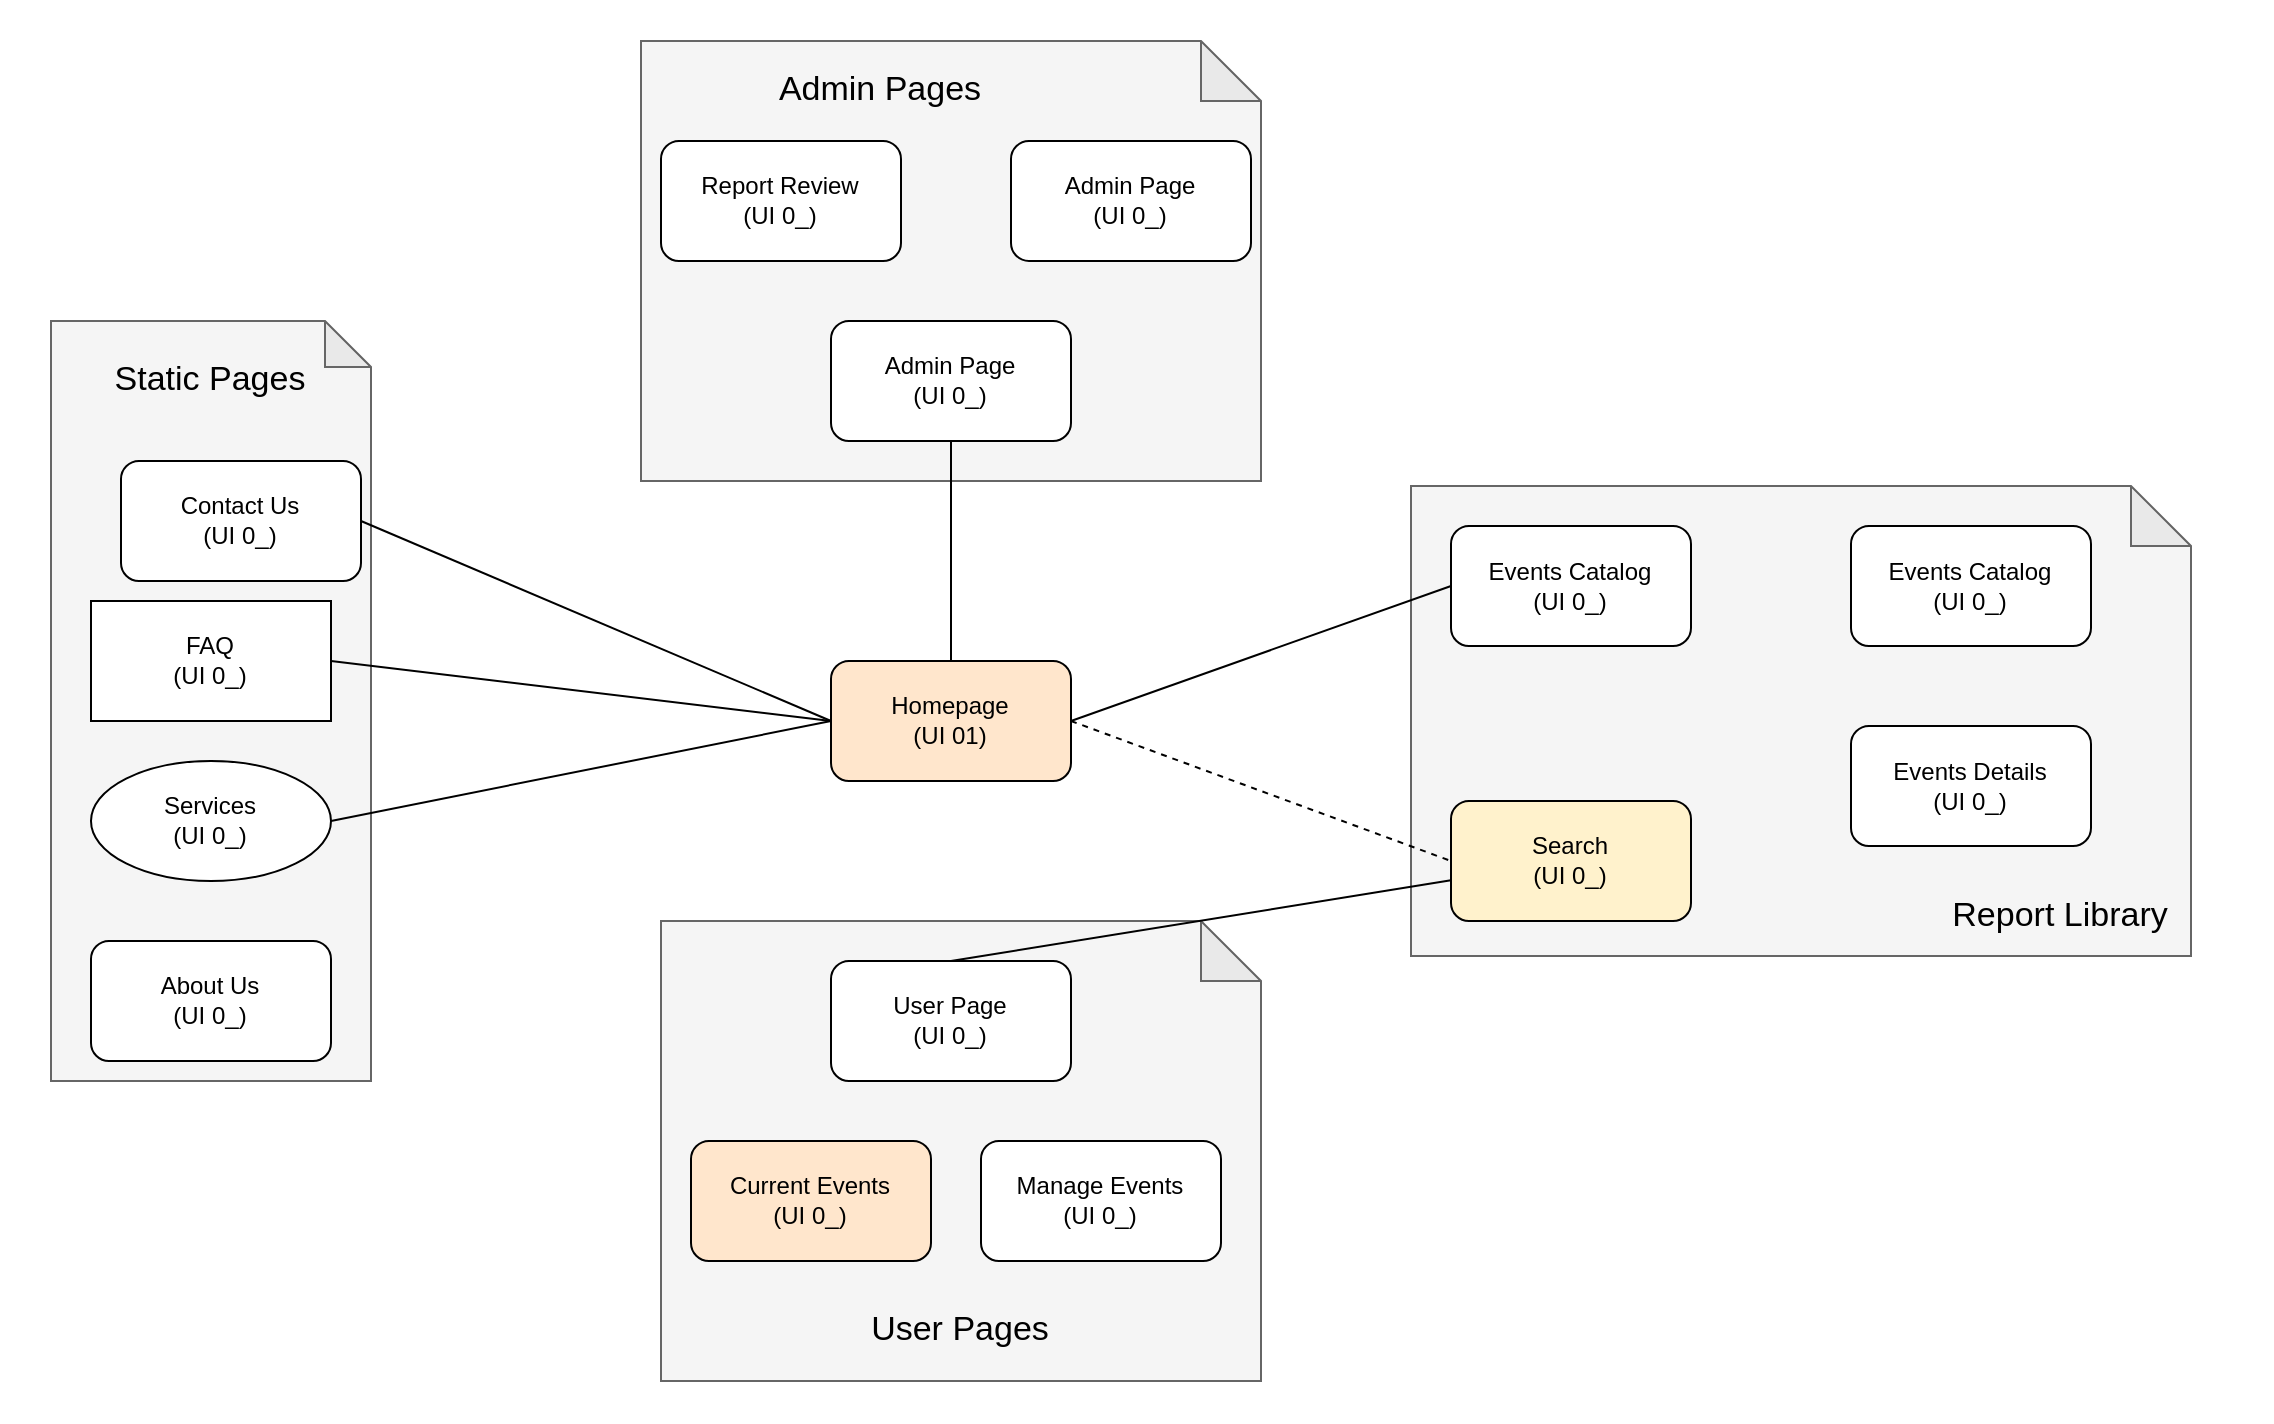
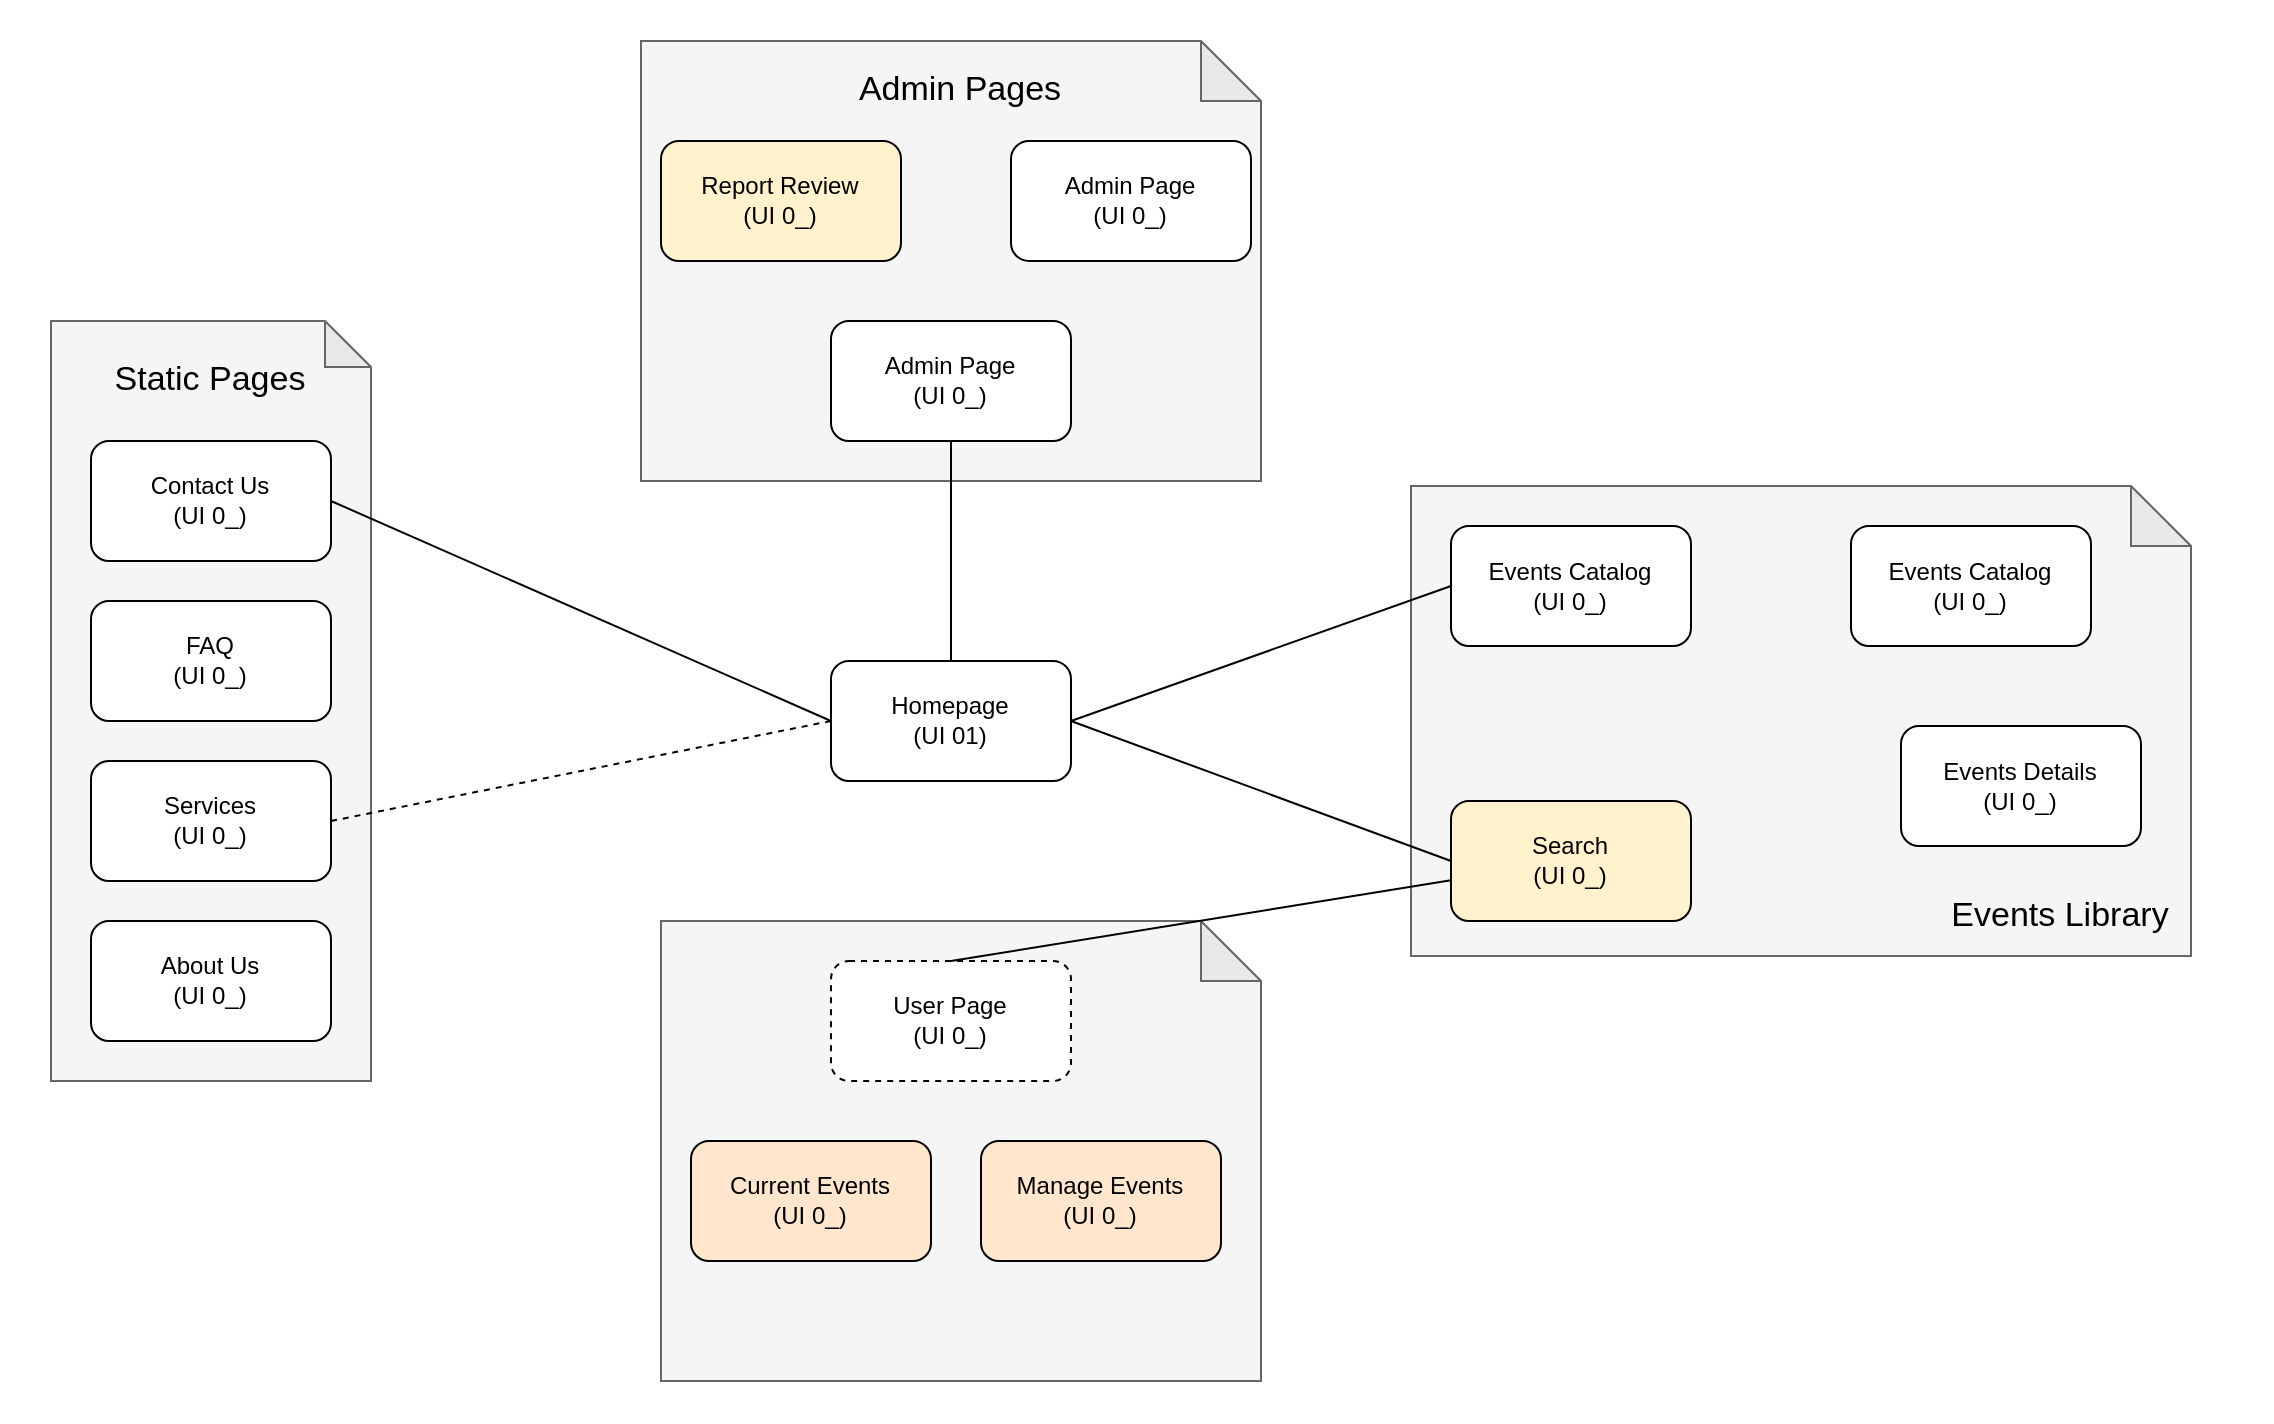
node "Admin Pages": moved (881, 91) -> (961, 91)
node "Report Review (UI 0_)": fillcolor #ffffff -> #fff2cc
node "Contact Us (UI 0_)": moved (241, 521) -> (211, 501)
node "FAQ (UI 0_)": shape rectangle -> rounded rectangle
edge "FAQ (UI 0_)" -- "Homepage (UI 01)": removed
node "Homepage (UI 01)": fillcolor #ffe6cc -> #ffffff
edge "Homepage (UI 01)" -- "Services (UI 0_)": style solid -> dashed
node "Events Details (UI 0_)": moved (1971, 786) -> (2021, 786)
edge "Homepage (UI 01)" -- "Search (UI 0_)": style dashed -> solid
node "Services (UI 0_)": shape ellipse -> rounded rectangle
node "Report Library": label "Report Library" -> "Events Library"
node "About Us (UI 0_)": moved (211, 1001) -> (211, 981)
node "User Page (UI 0_)": style solid -> dashed
node "Manage Events (UI 0_)": fillcolor #ffffff -> #ffe6cc
node "User Pages": removed
